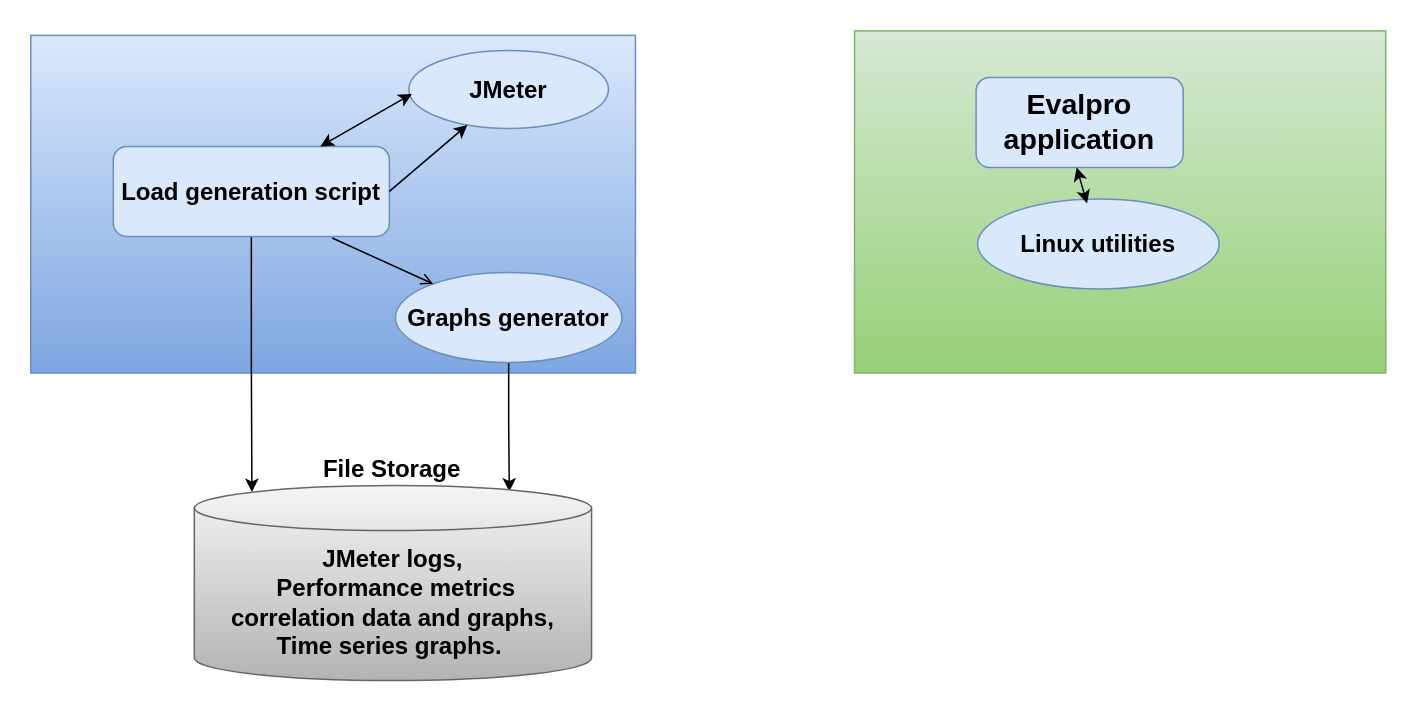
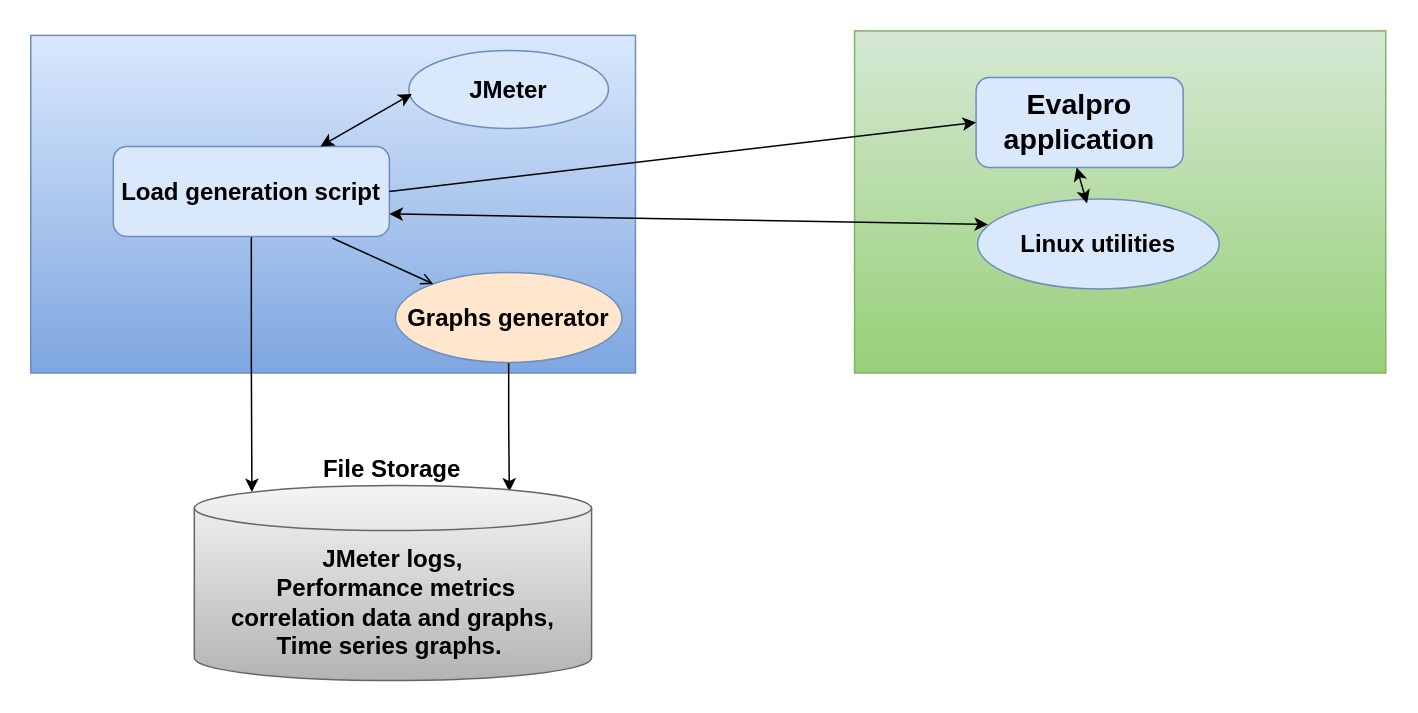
edge "Load generation script" -> "JMeter": now "Load generation script" -> "Evalpro application"
edge "Load generation script" -- "Linux utilities": added
node "Graphs generator": fillcolor #dae8fc -> #ffe6cc
